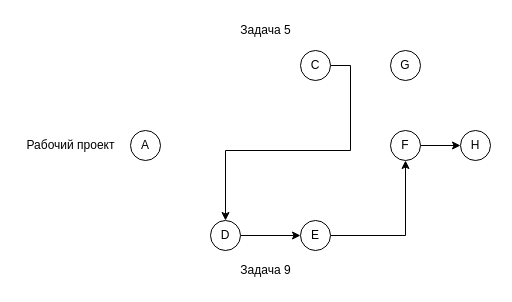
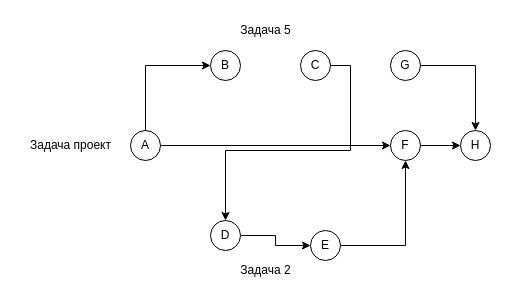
node "B": added
edge "G" -> "H": added
edge "A" -> "B": added
node "Рабочий проект": label "Рабочий проект" -> "Задача проект"
edge "A" -> "F": added
node "E": moved (316, 236) -> (326, 246)
node "Задача 9": label "Задача 9" -> "Задача 2"
